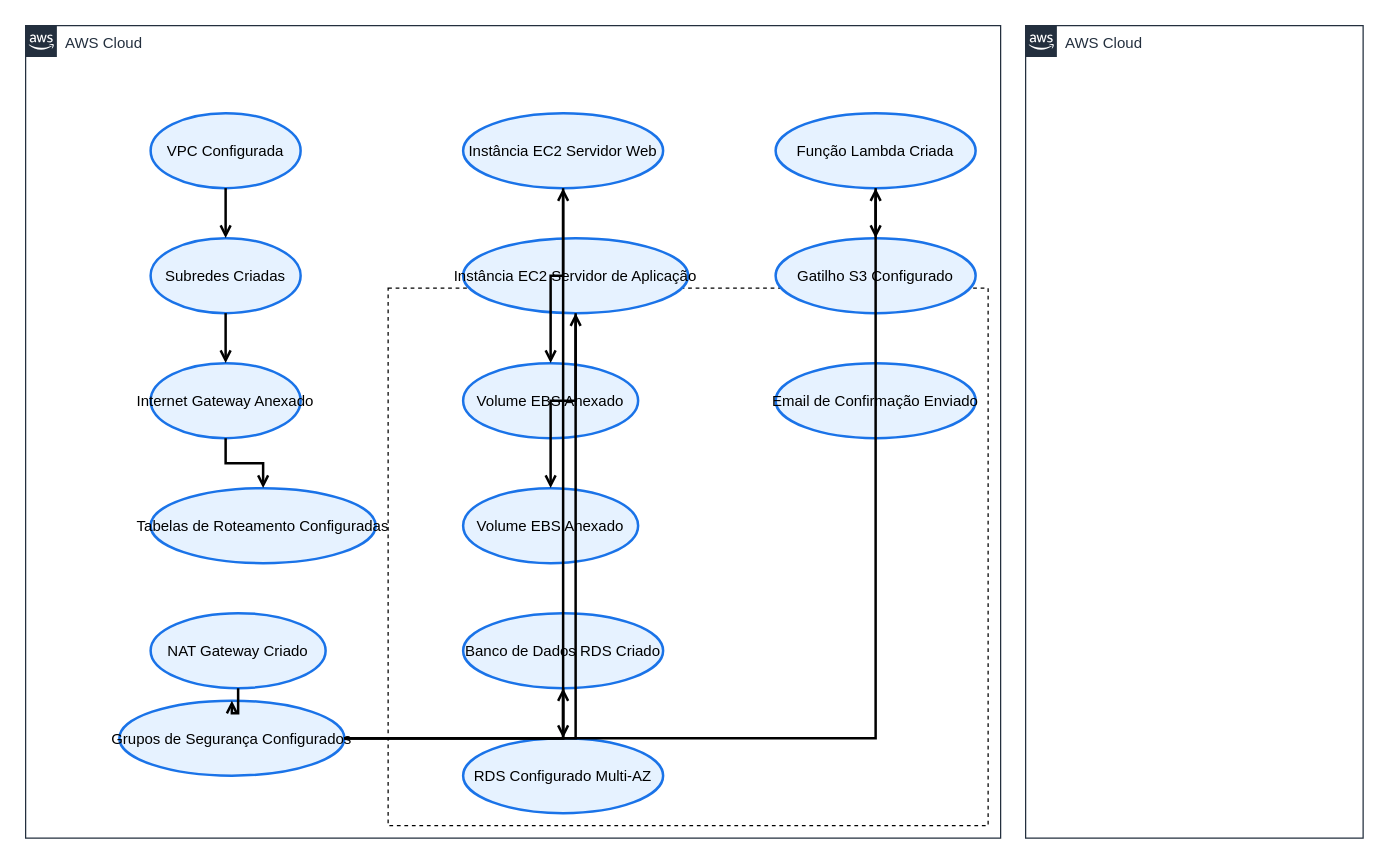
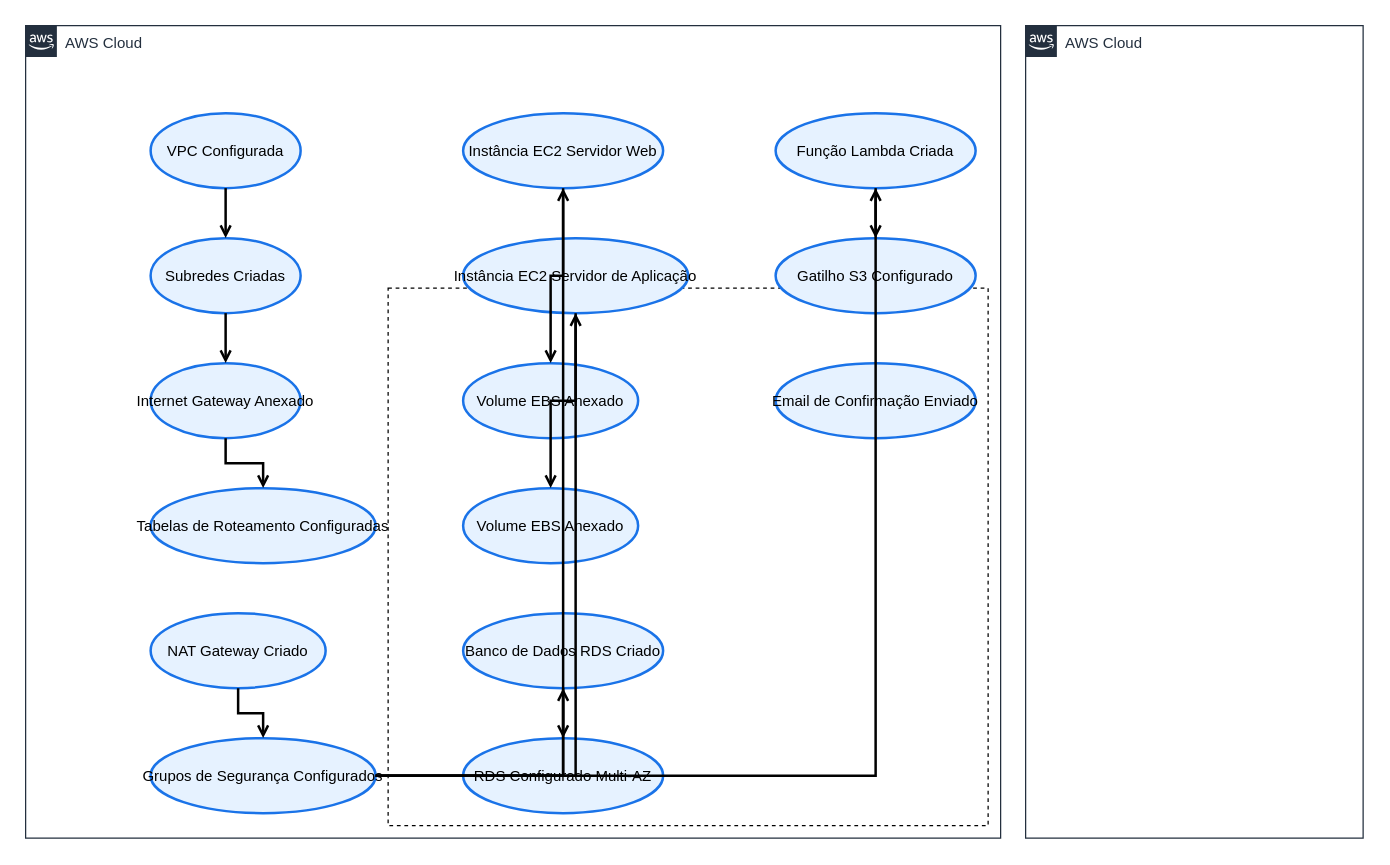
node "Grupos de Segurança Configurados": moved (232, 738) -> (263, 776)
